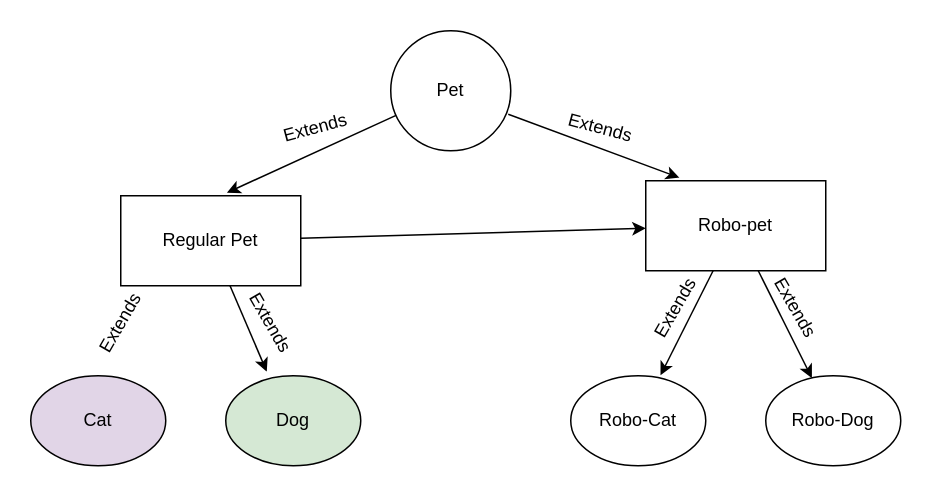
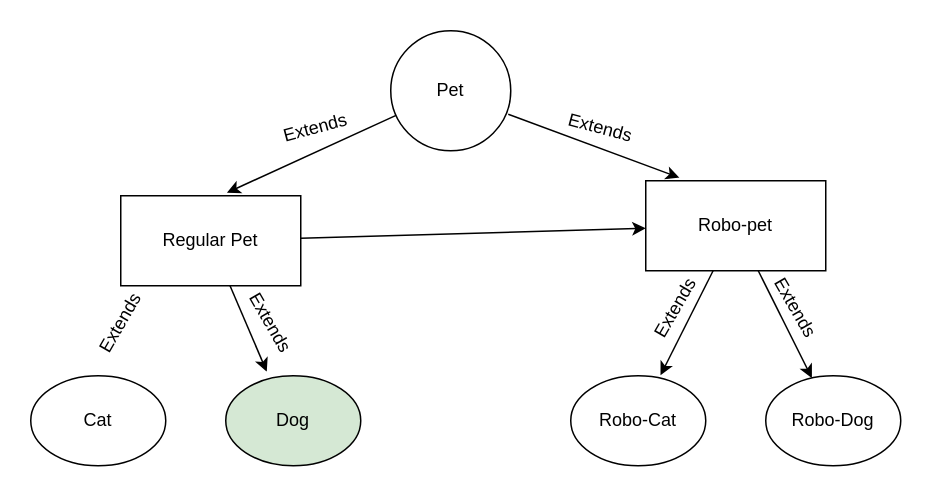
node "Cat": fillcolor #e1d5e7 -> #ffffff
